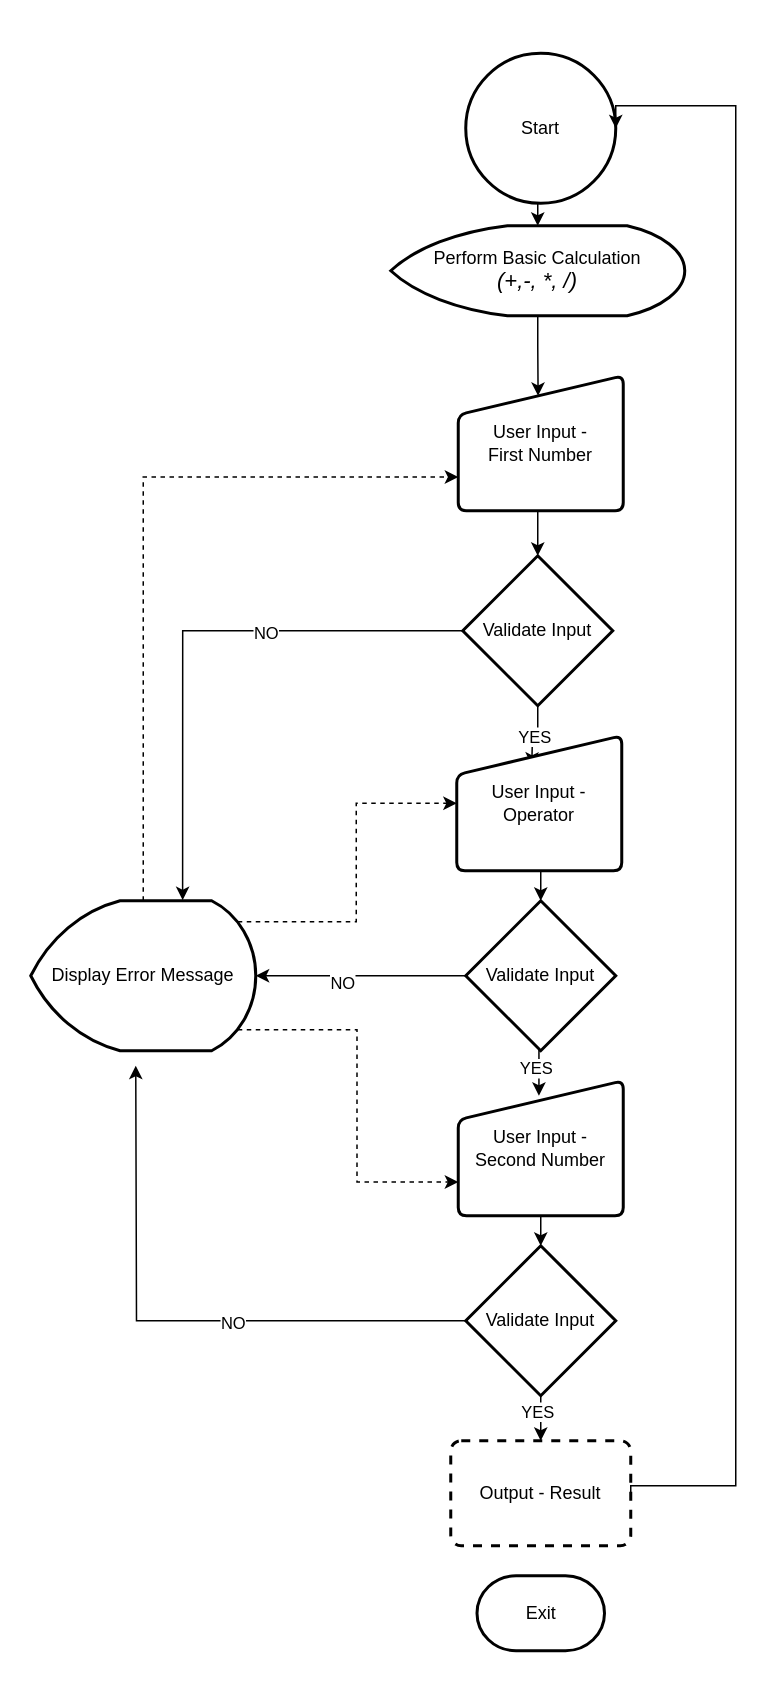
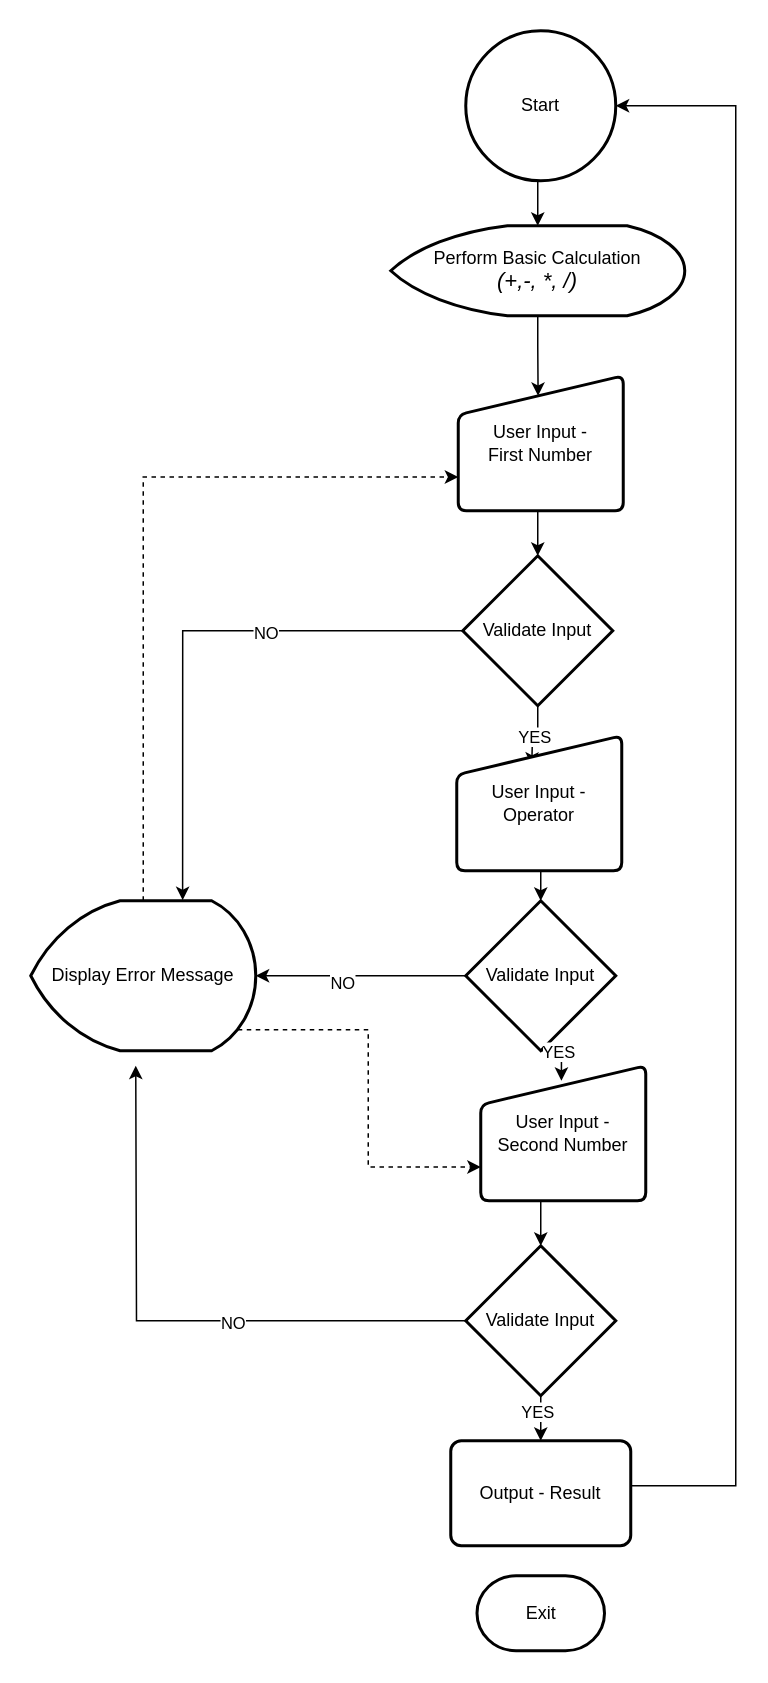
node "Start": moved (541, 128) -> (541, 106)
edge "Display Error Message" -> "User Input - Operator": removed
node "User Input - Second Number": moved (541, 1148) -> (563, 1133)
node "Output - Result": style dashed -> solid
